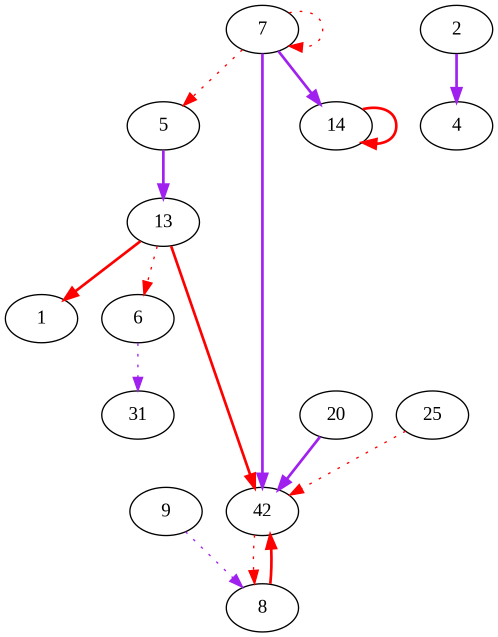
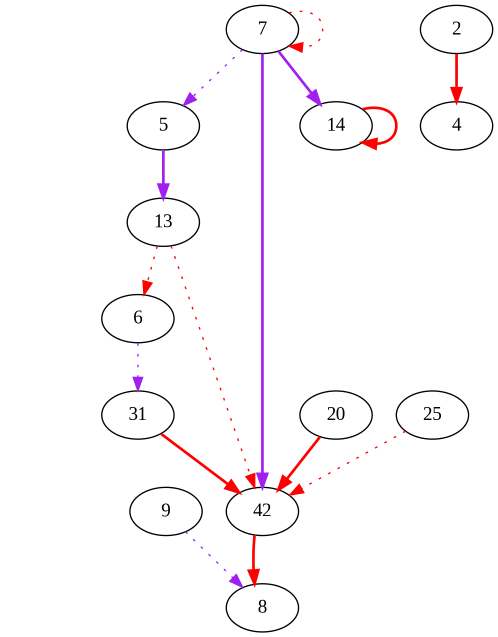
edge "2" -> "4": color purple -> red
edge "7" -> "5": color red -> purple
node "1": removed
edge "13" -> "42": style bold -> dotted
edge "20" -> "42": color purple -> red
edge "42" -> "8": style dotted -> bold
edge "8" -> "42": now "31" -> "42"
